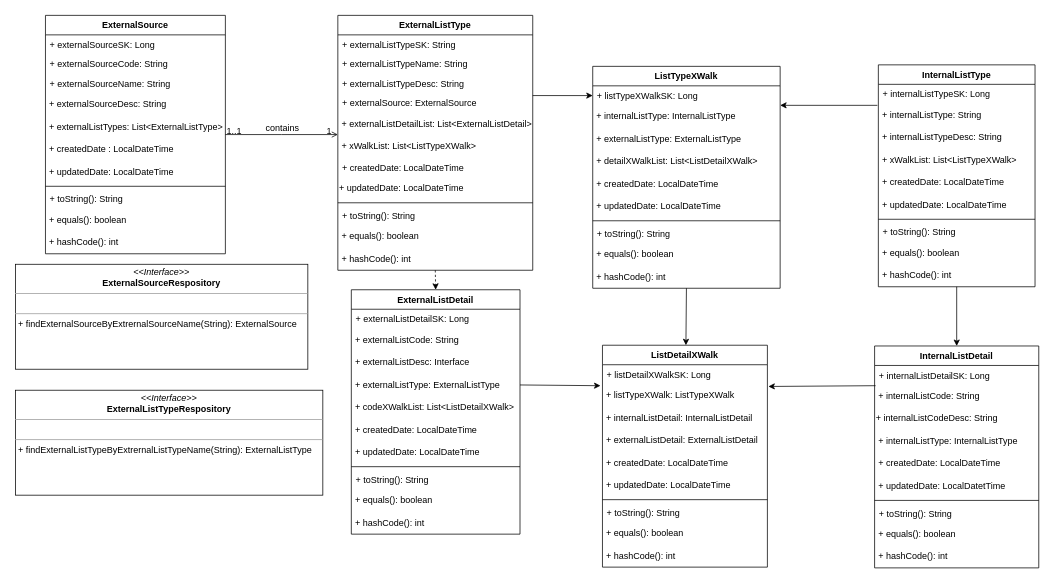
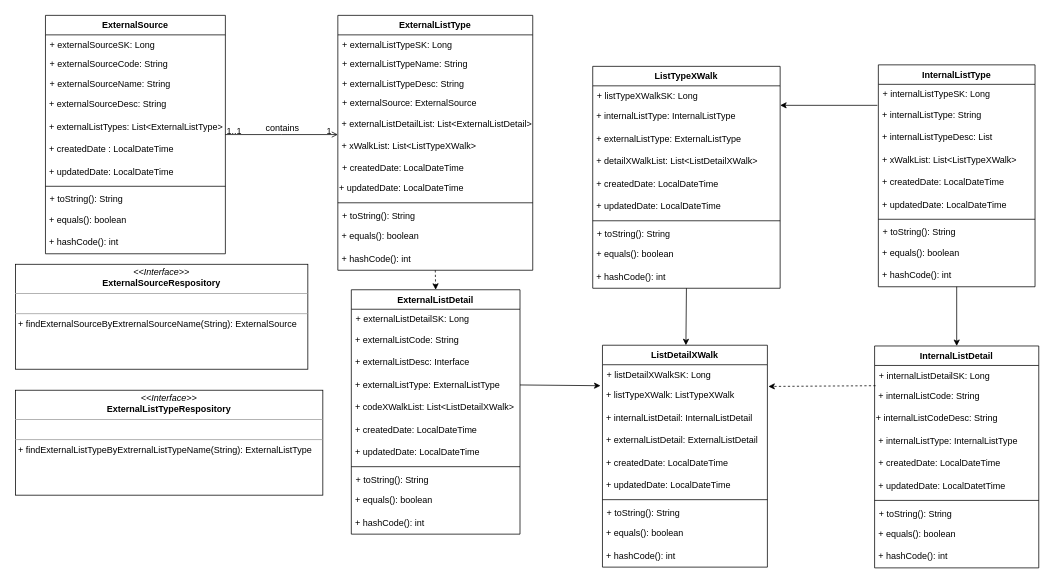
node "+ externalListTypeSK: String": label "+ externalListTypeSK: String" -> "+ externalListTypeSK: Long"
edge "+ externalSource: ExternalSource" -> "+ listTypeXWalkSK: Long": removed
node "+ internalListTypeDesc: String": label "+ internalListTypeDesc: String" -> "+ internalListTypeDesc: List"
edge "+ internalListDetailSK: Long" -> "+ listDetailXWalkSK: Long": style solid -> dashed
